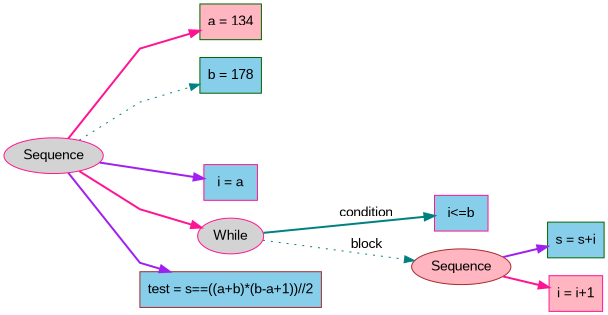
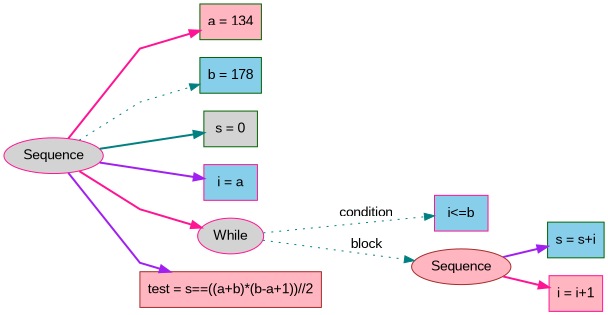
node "s = 0": added
edge "While" -> "i<=b": style bold -> dotted
node "test = s==((a+b)*(b-a+1))//2": fillcolor skyblue -> lightpink
